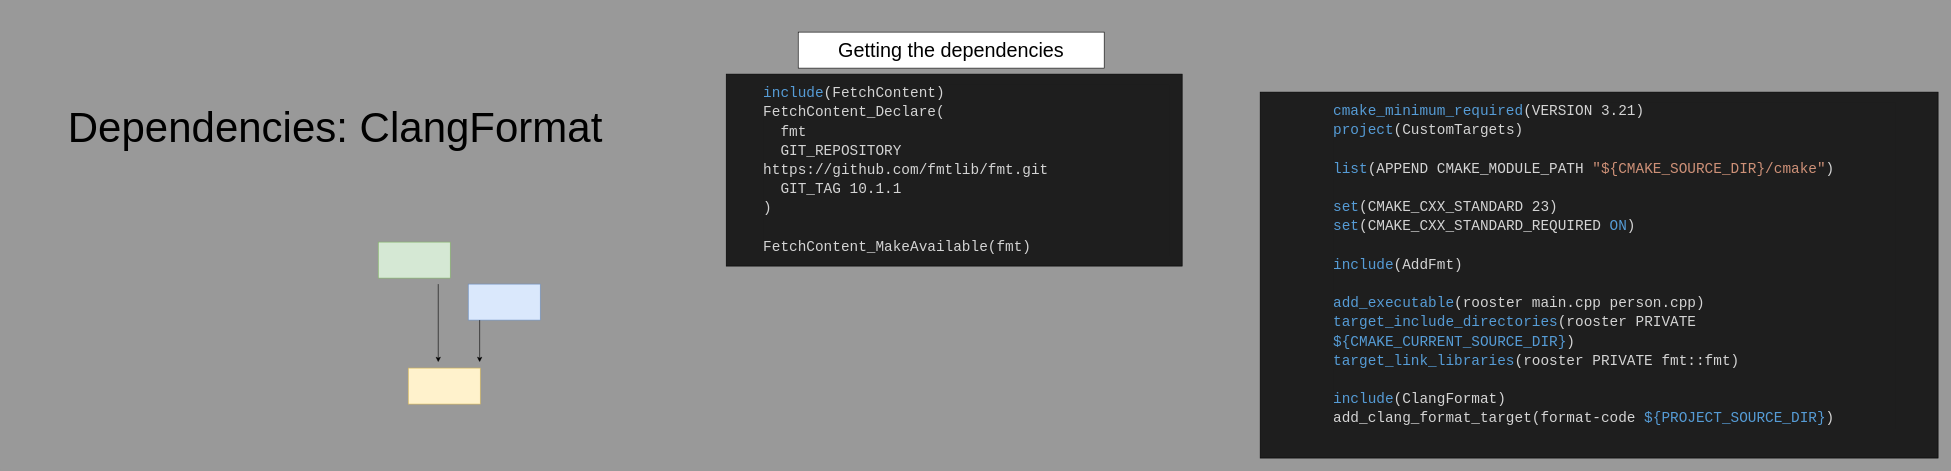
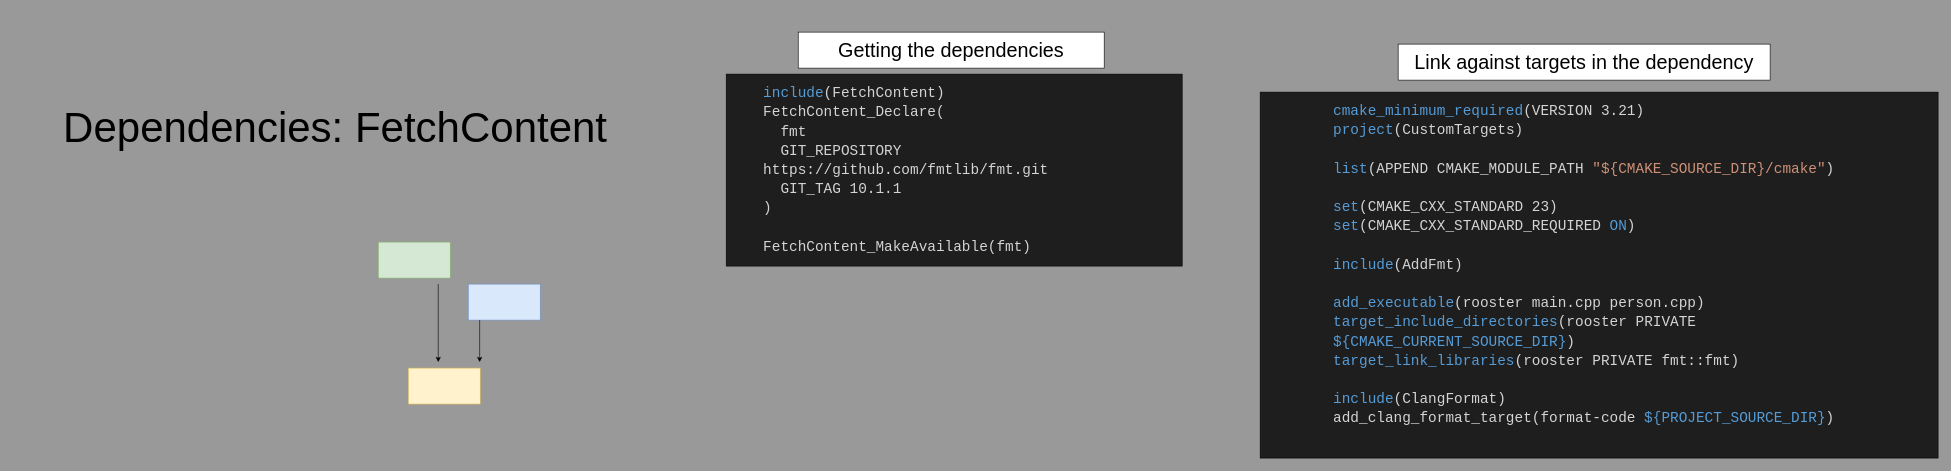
node "Link against targets in the dependency": added
node "Dependencies: ClangFormat": label "Dependencies: ClangFormat" -> "Dependencies: FetchContent"
